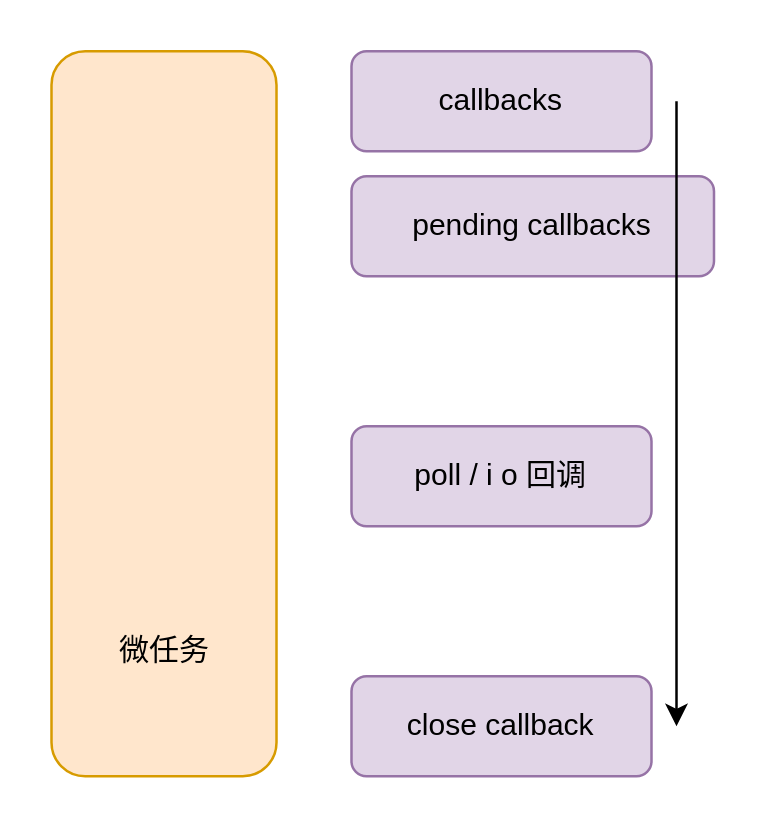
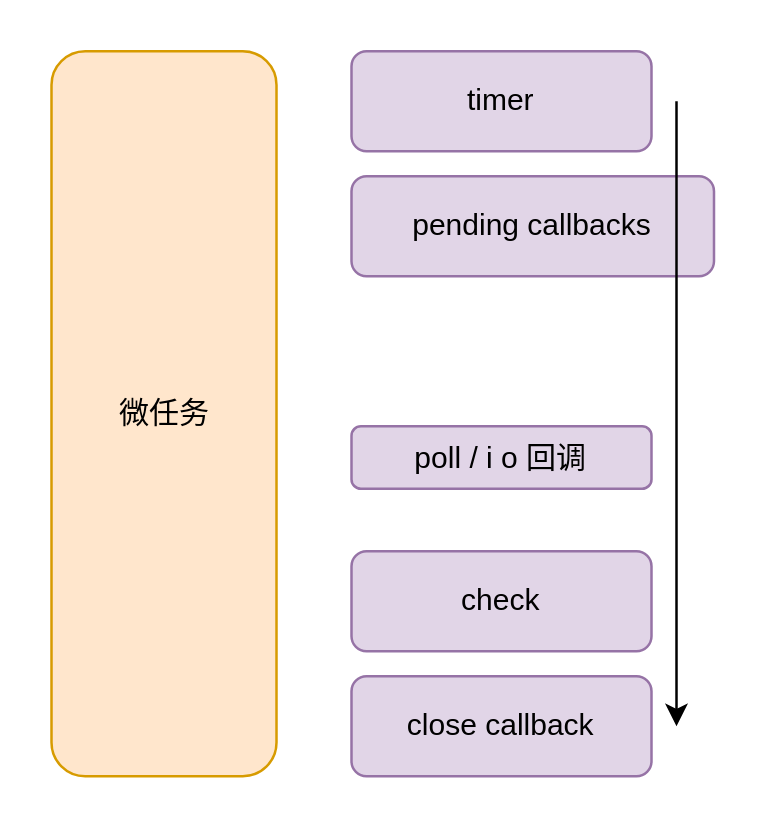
node "callbacks": label "callbacks" -> "timer"
node "poll / i o 回调": size 300x100 -> 300x63
node "check": added
node "微任务": moved (164, 651) -> (164, 414)
